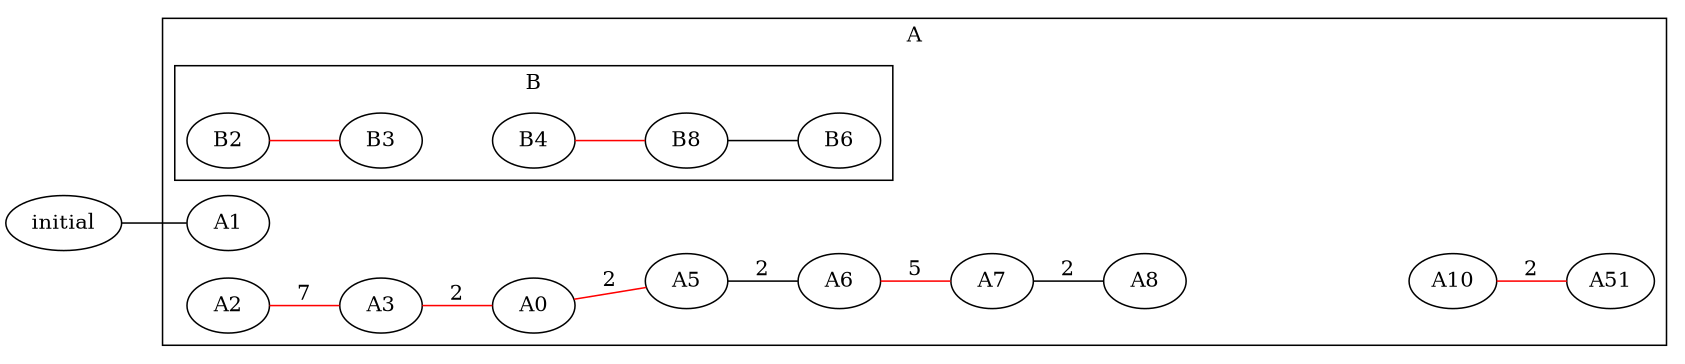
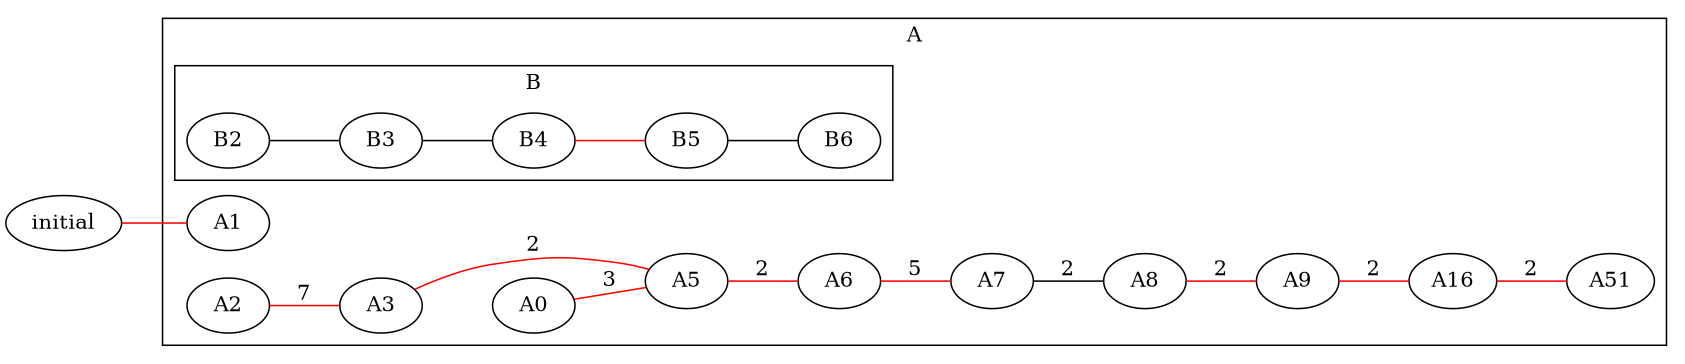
edge "B2" -- "B3": color red -> black
edge "B3" -- "B4": added
node "B8": label "B8" -> "B5"
edge "initial" -- "A1": color black -> red
edge "A5" -- "A0": label "2" -> "3"
edge "A5" -- "A6": color black -> red
node "A9": added
node "A10": label "A10" -> "A16"
edge "A3" -- "A0": now "A3" -- "A5"
